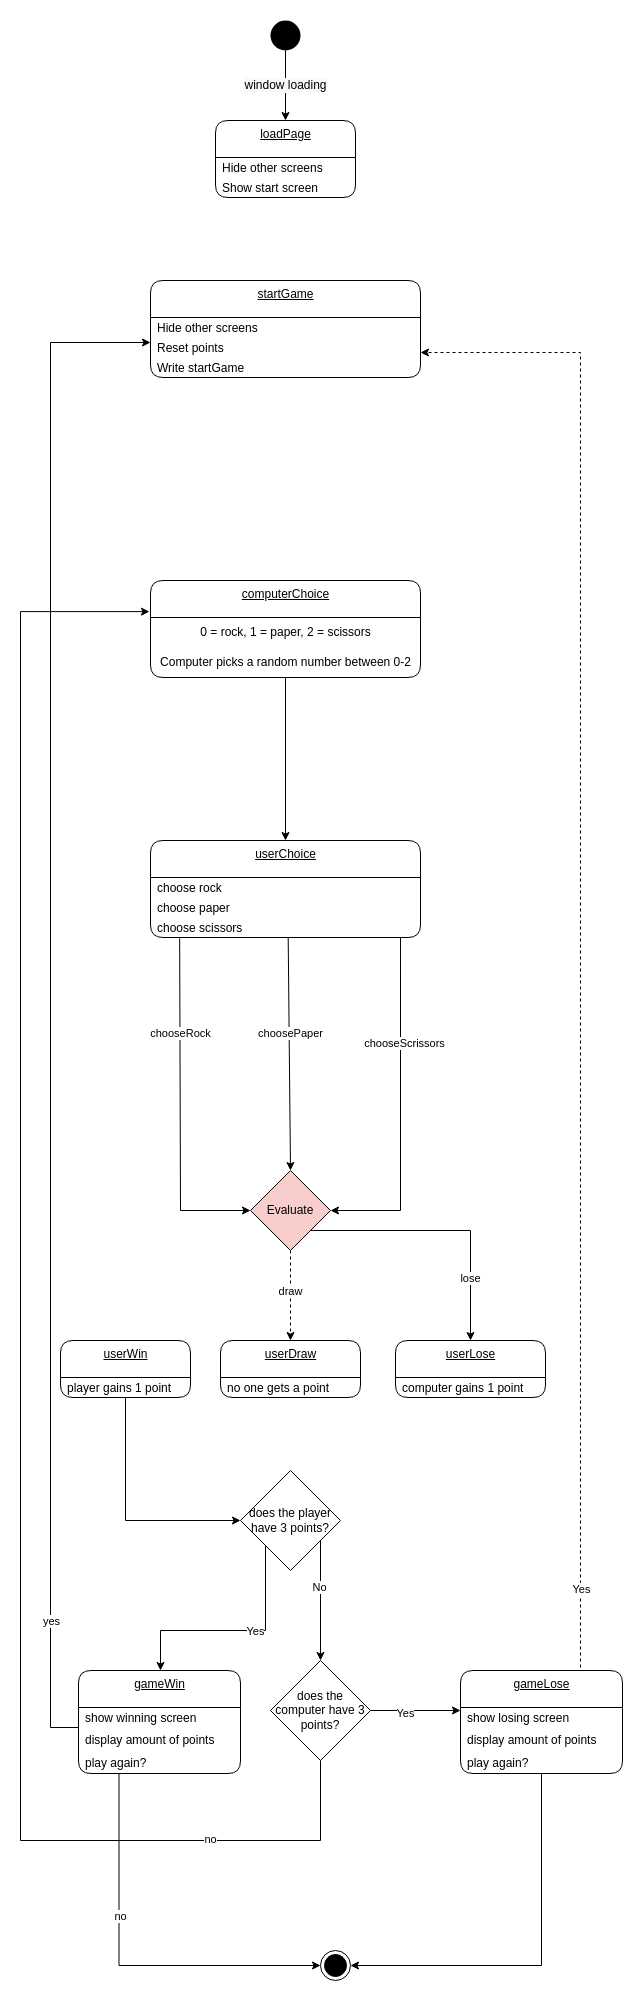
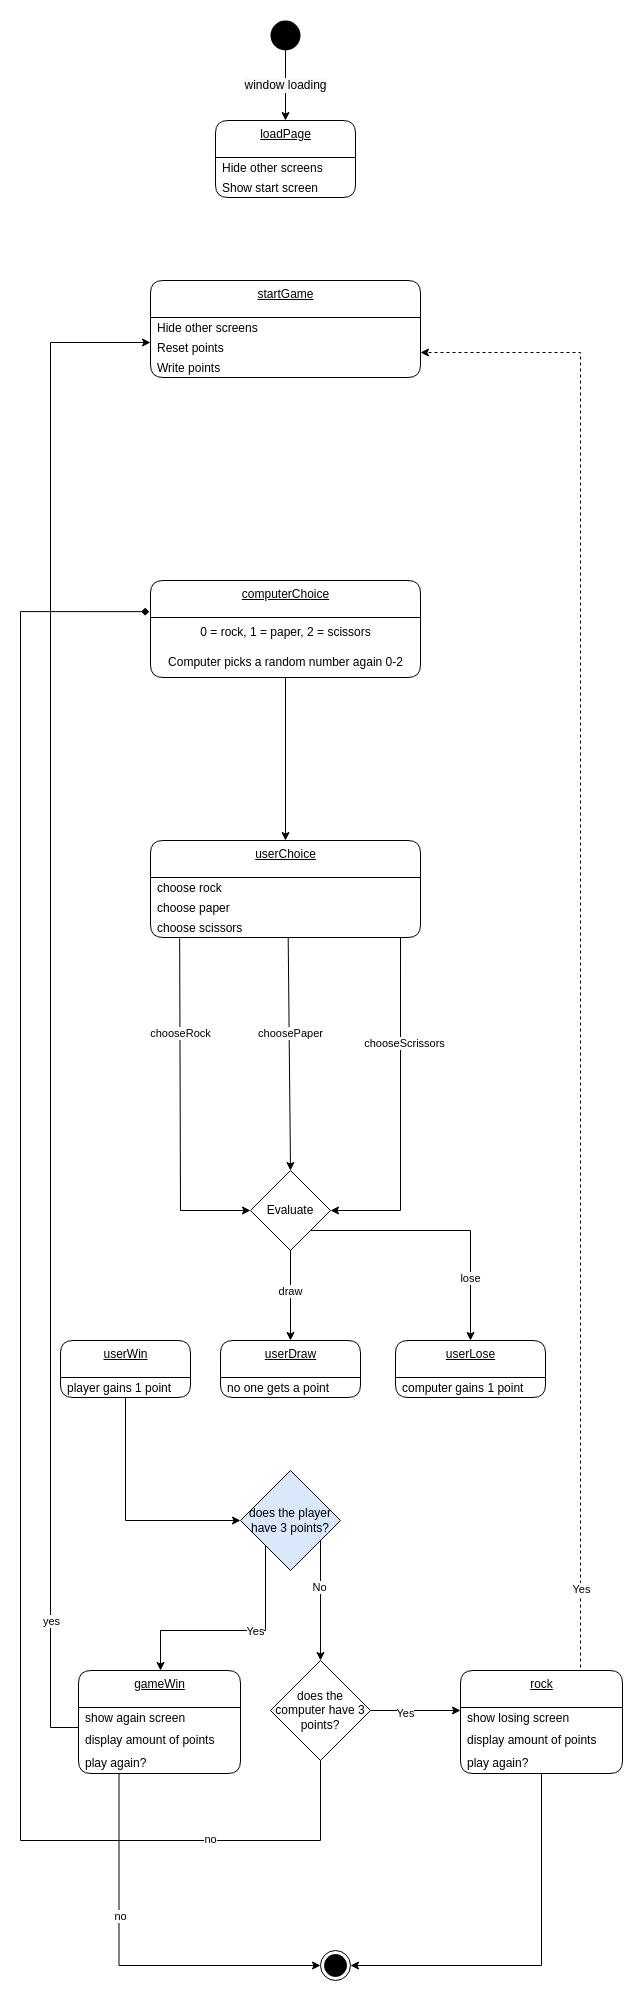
node "Write startGame": label "Write startGame" -> "Write points"
edge "does the computer have 3 points?" -> "computerChoice": arrowhead classic -> diamond
node "Computer picks a random number between 0-2": label "Computer picks a random number between 0-2" -> "Computer picks a random number again 0-2"
node "Evaluate": fillcolor #f8cecc -> #ffffff
edge "Evaluate" -> "userDraw": style dashed -> solid
node "does the player have 3 points?": fillcolor #ffffff -> #dae8fc
node "gameLose": label "gameLose" -> "rock"
node "show winning screen": label "show winning screen" -> "show again screen"
